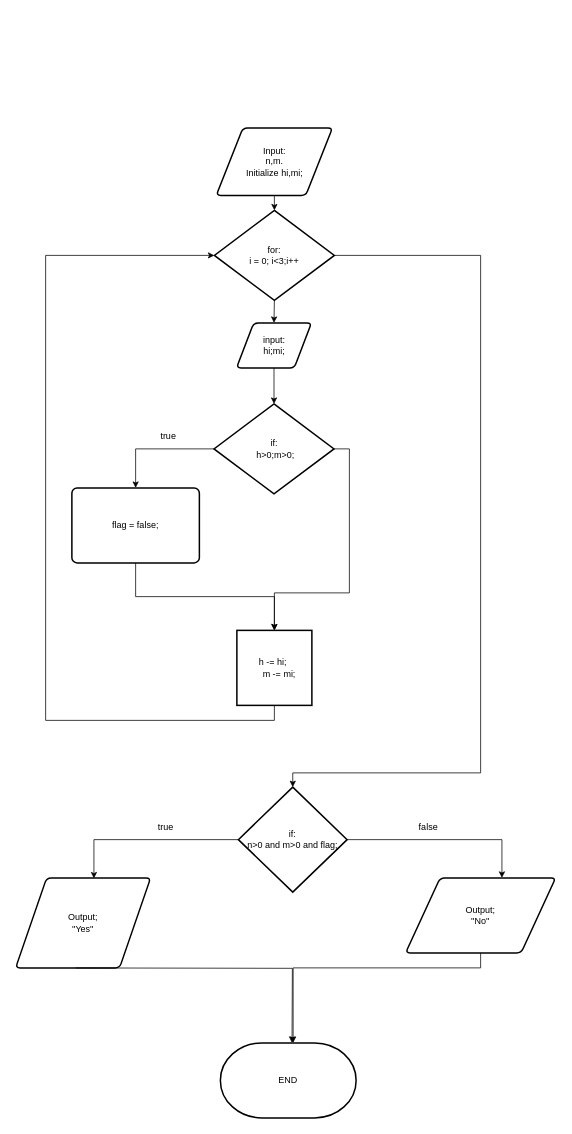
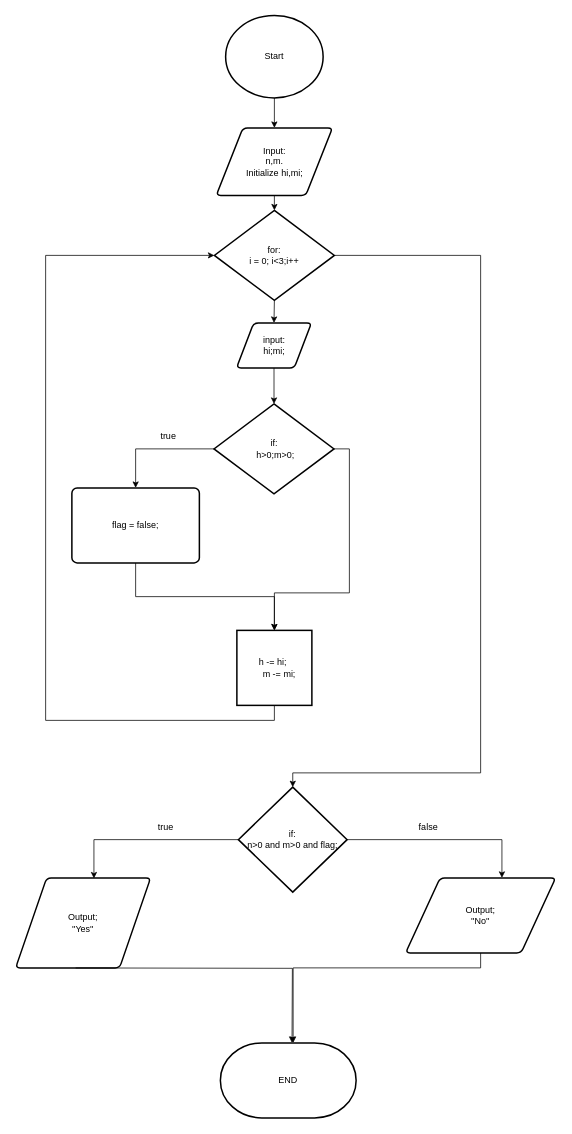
node "Start": added
edge "Start" -> "Input: n,m. Initialize hi,mi;": added
